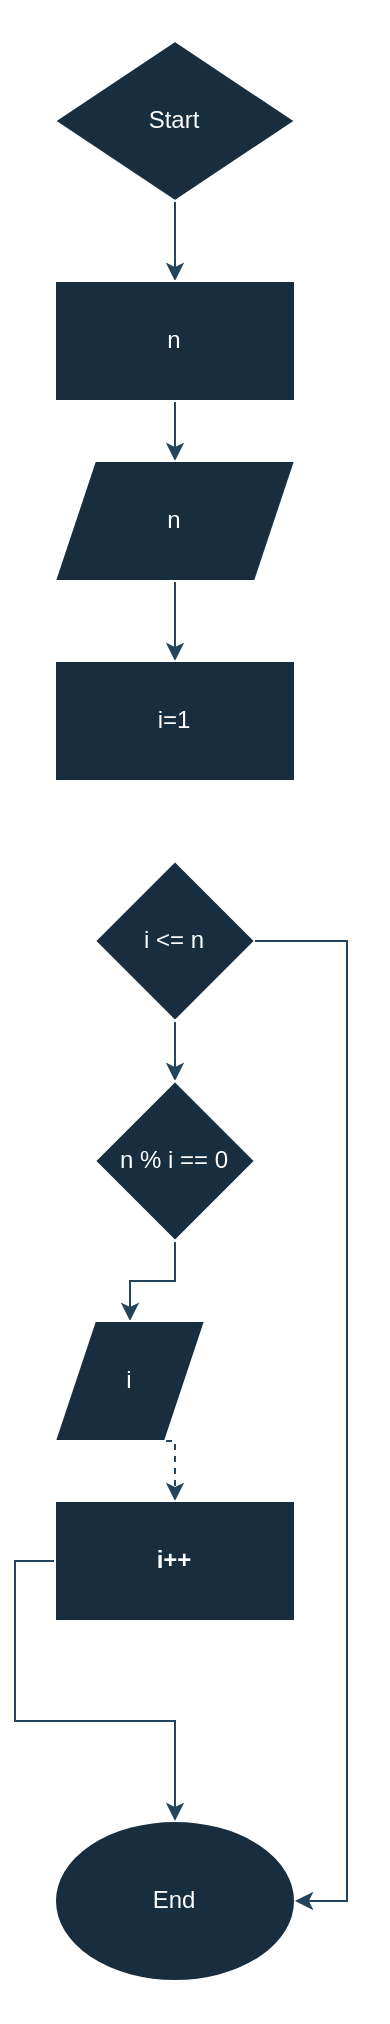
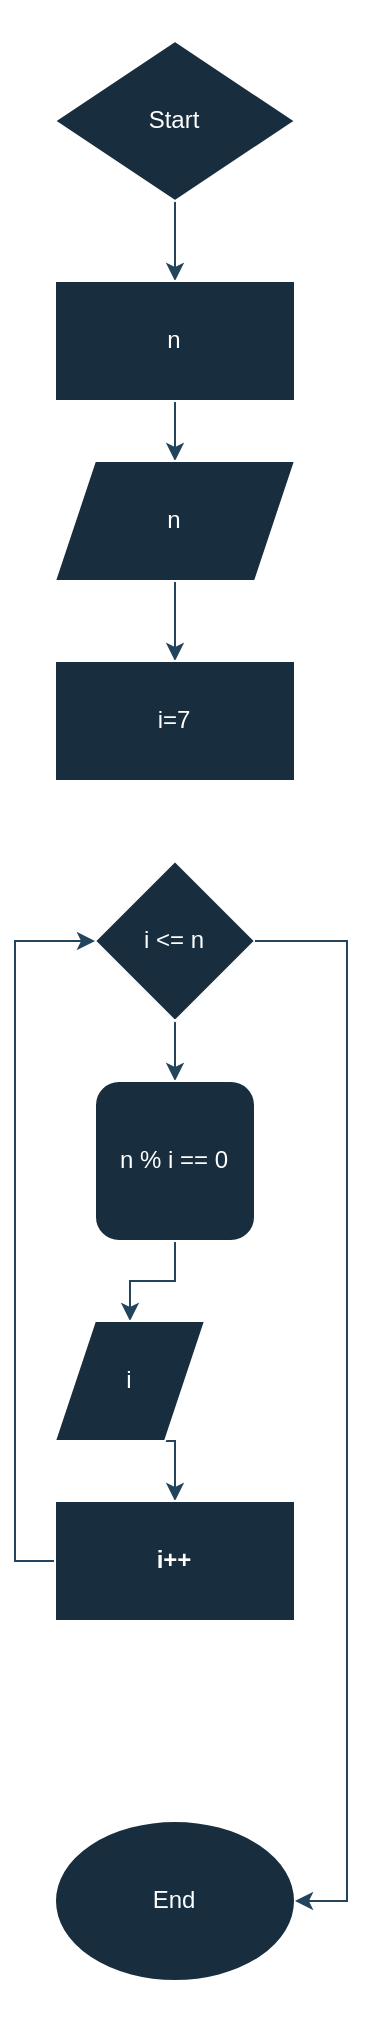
node "i=1": label "i=1" -> "i=7"
node "n % i == 0": shape diamond -> rounded rectangle
edge "i" -> "i++": style dashed -> solid
edge "i++" -> "End": now "i++" -> "i <= n"
